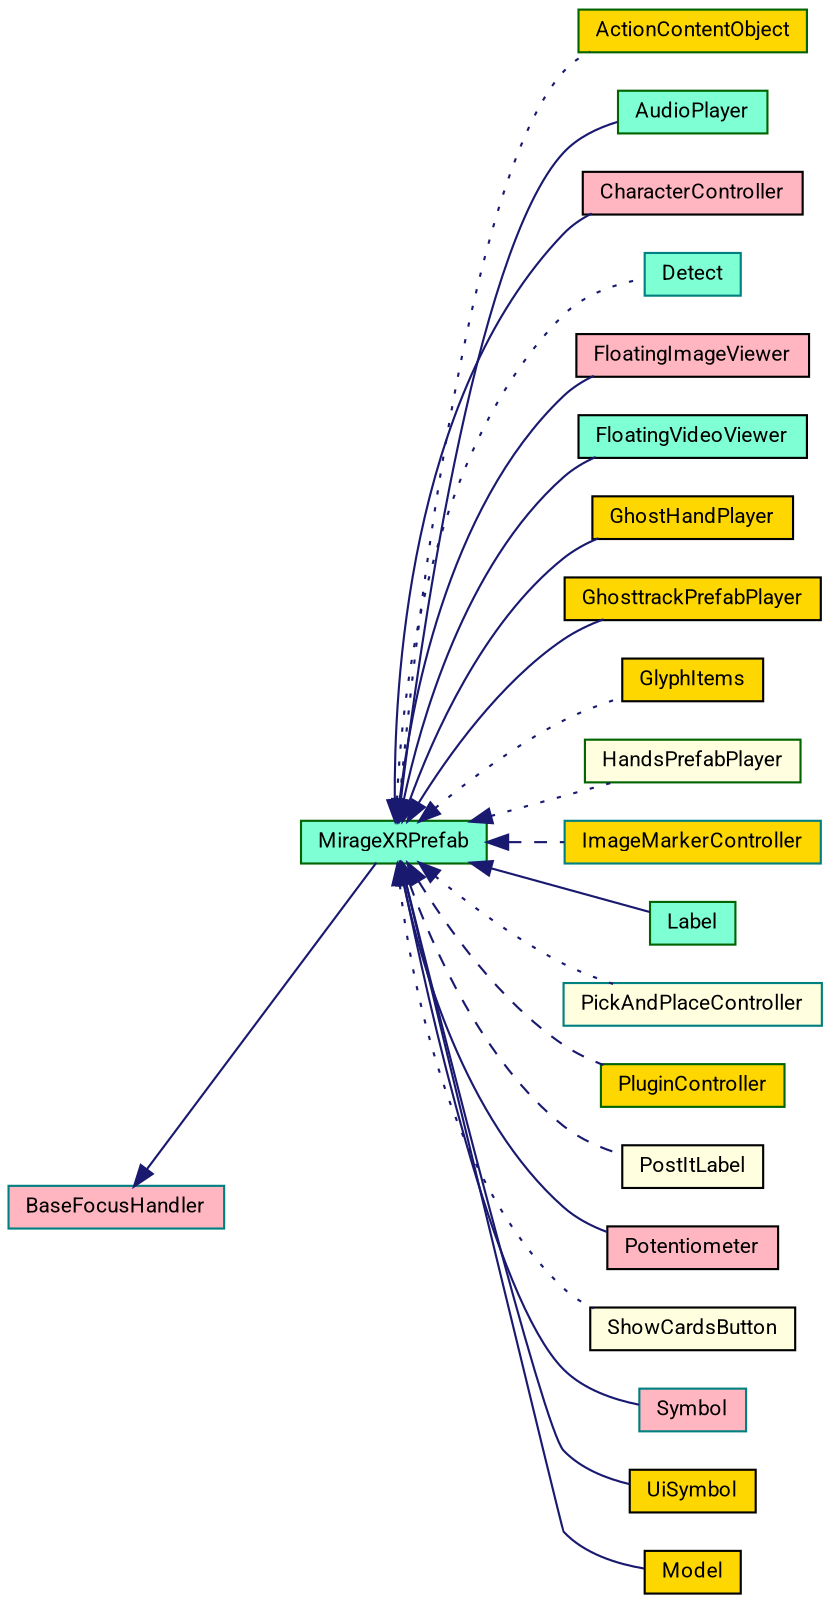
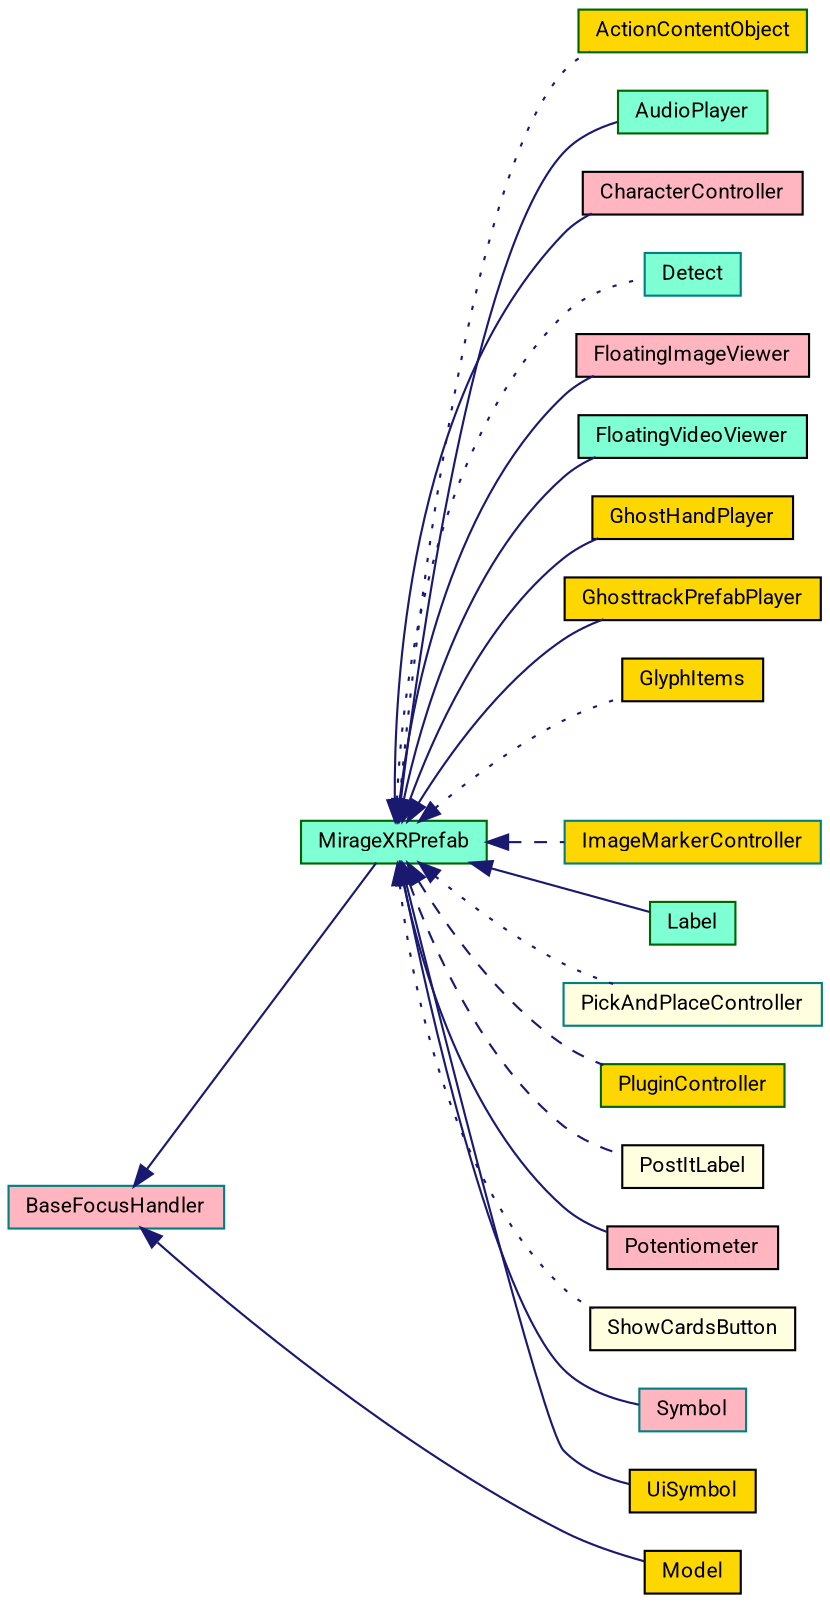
node "HandsPrefabPlayer": removed
edge "Model" -> "MirageXRPrefab": now "Model" -> "BaseFocusHandler"
